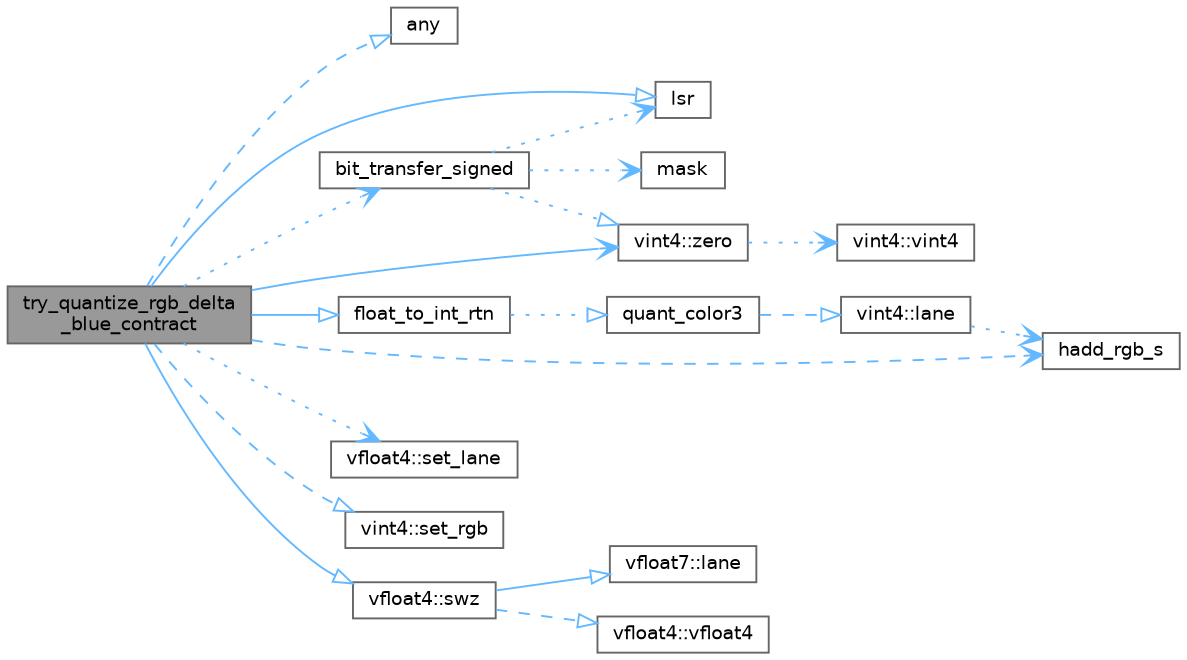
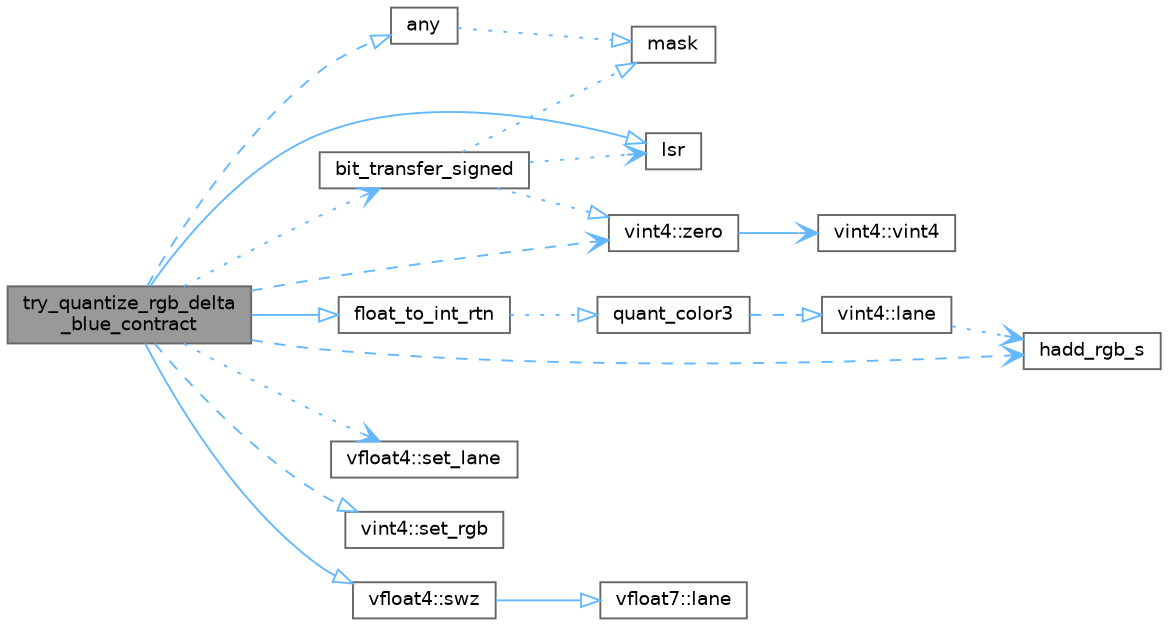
edge "any" -> "mask": added
edge "bit_transfer_signed" -> "mask": arrowhead vee -> onormal
edge "vint4::zero" -> "vint4::vint4": style dotted -> solid
edge "try_quantize_rgb_delta _blue_contract" -> "vint4::zero": style solid -> dashed
node "vfloat4::vfloat4": removed
